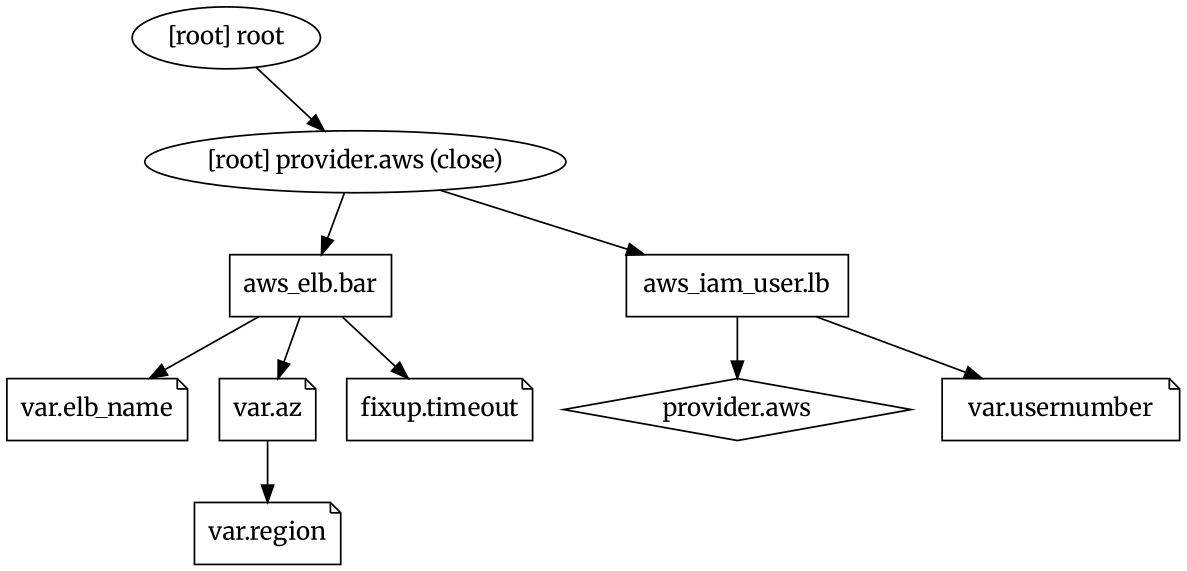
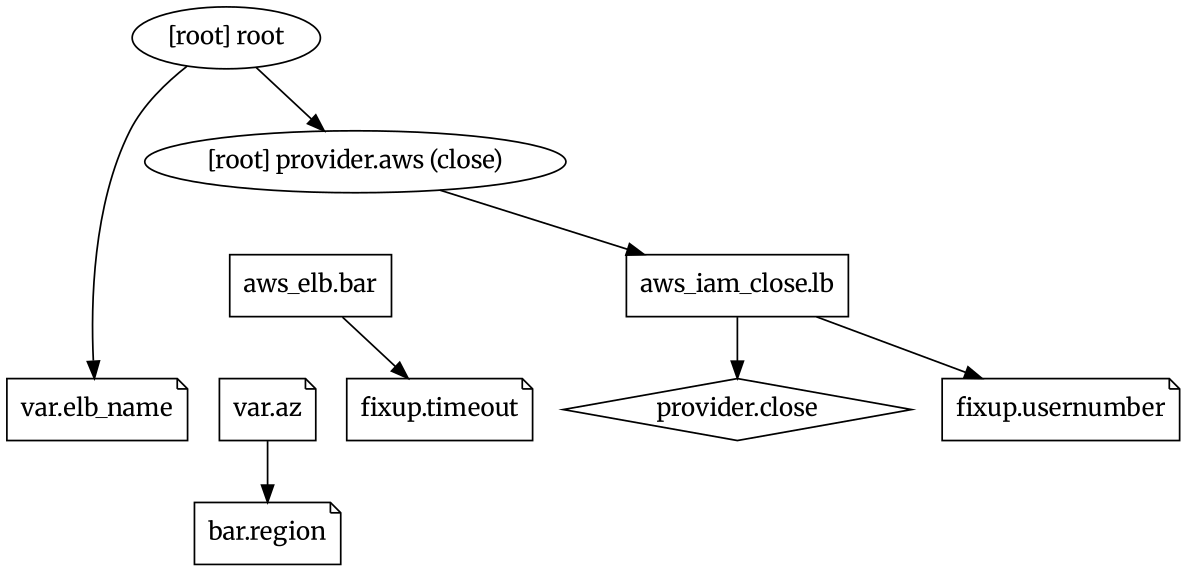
edge "[root] provider.aws (close)" -> "aws_elb.bar": removed
node "aws_iam_user.lb": label "aws_iam_user.lb" -> "aws_iam_close.lb"
edge "aws_elb.bar" -> "var.az": removed
edge "aws_elb.bar" -> "var.elb_name": now "[root] root" -> "var.elb_name"
node "provider.aws": label "provider.aws" -> "provider.close"
node "var.usernumber": label "var.usernumber" -> "fixup.usernumber"
node "var.region": label "var.region" -> "bar.region"
